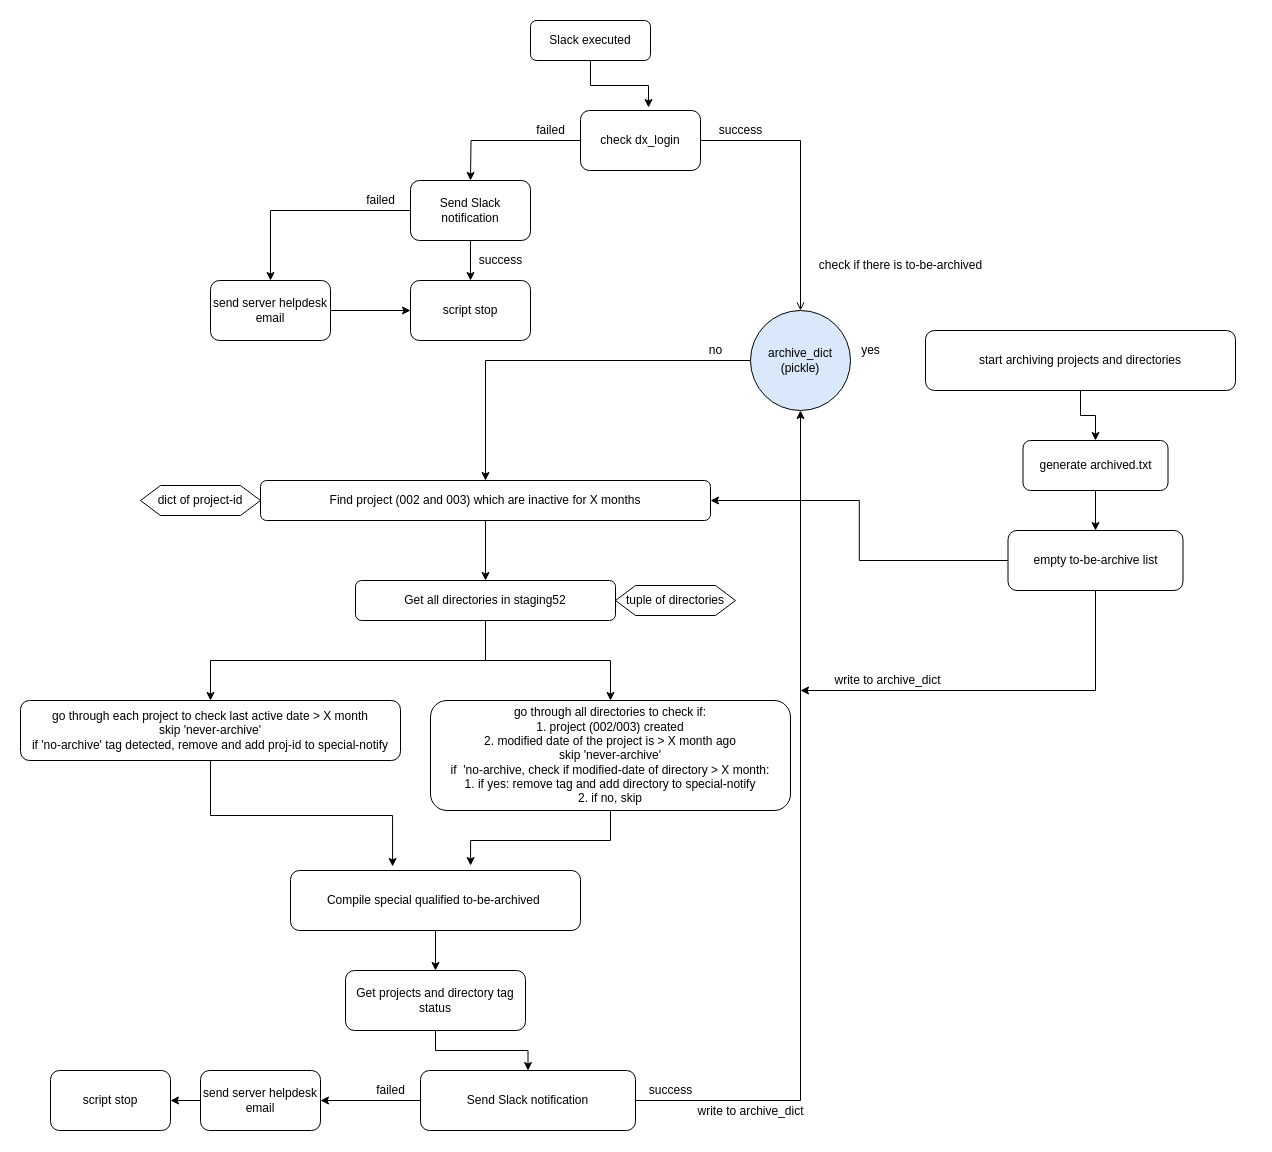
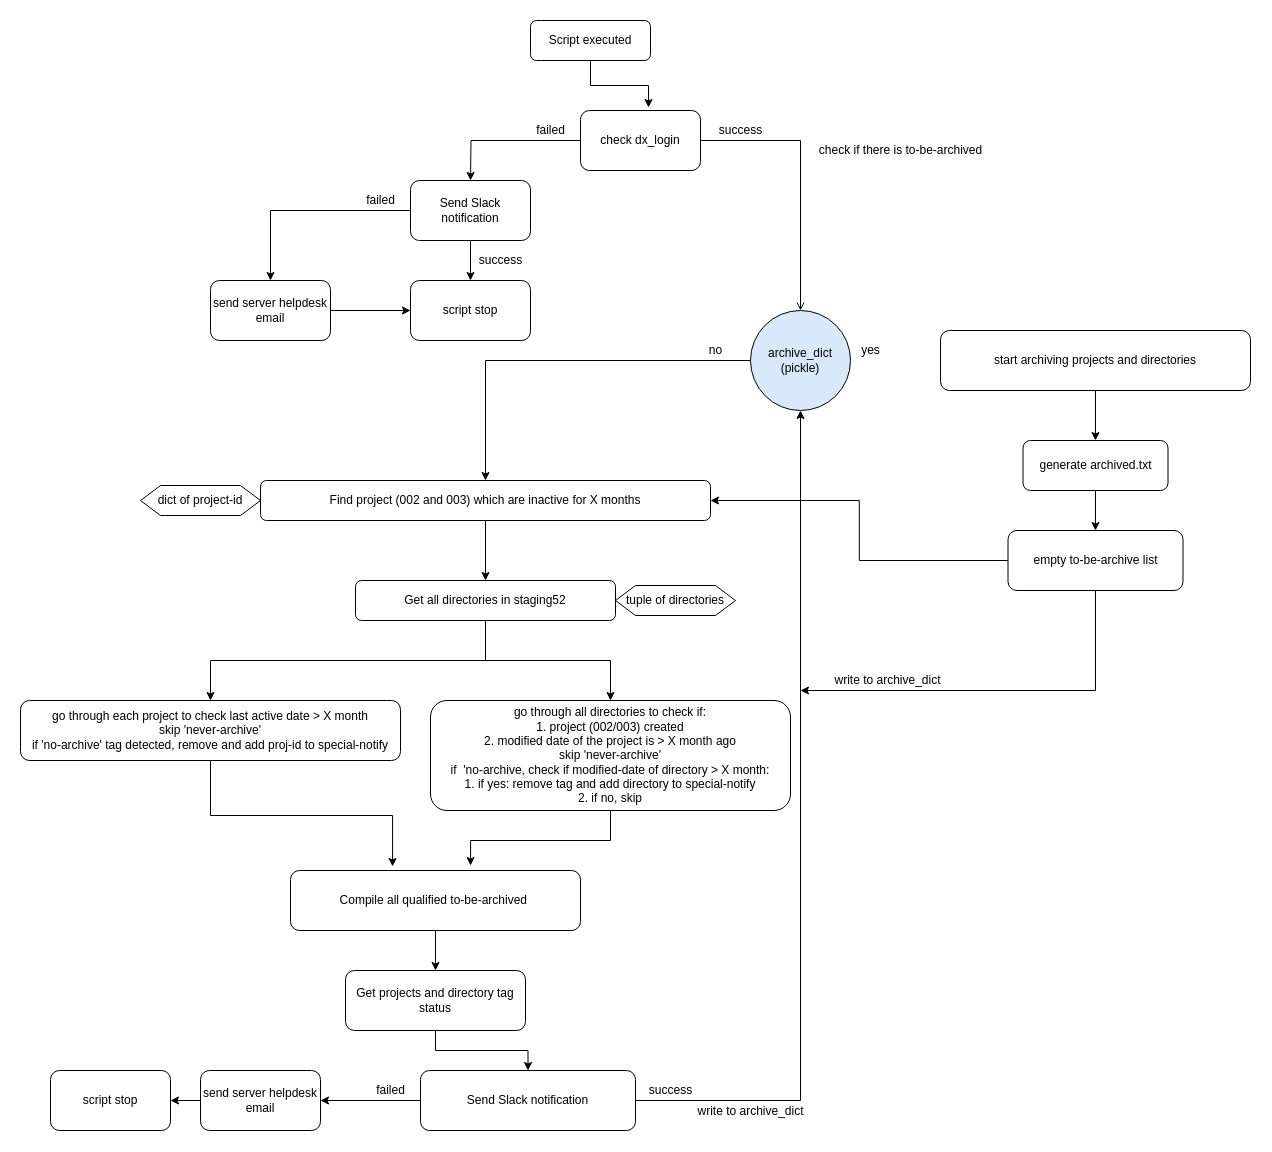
node "Slack executed": label "Slack executed" -> "Script executed"
node "check if there is to-be-archived": moved (901, 266) -> (901, 151)
node "start archiving projects and directories": moved (1081, 361) -> (1096, 361)
node "Compile special qualified to-be-archived": label "Compile special qualified to-be-archived" -> "Compile all qualified to-be-archived"
